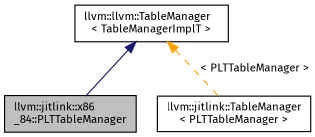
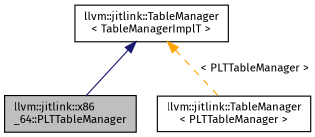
node "llvm::llvm::TableManager < TableManagerImplT >": label "llvm::llvm::TableManager < TableManagerImplT >" -> "llvm::jitlink::TableManager < TableManagerImplT >"
node "llvm::jitlink::x86 _84::PLTTableManager": label "llvm::jitlink::x86 _84::PLTTableManager" -> "llvm::jitlink::x86 _64::PLTTableManager"
